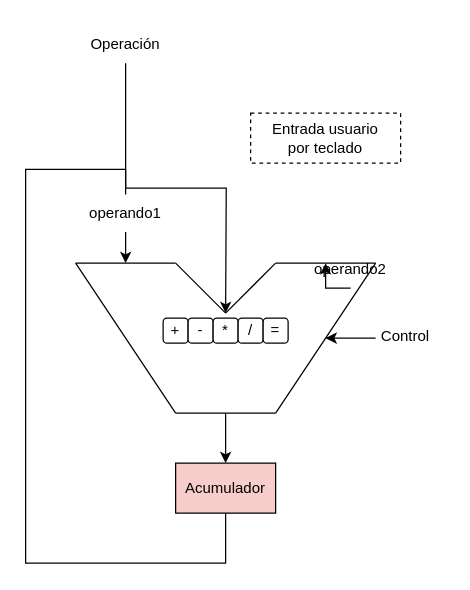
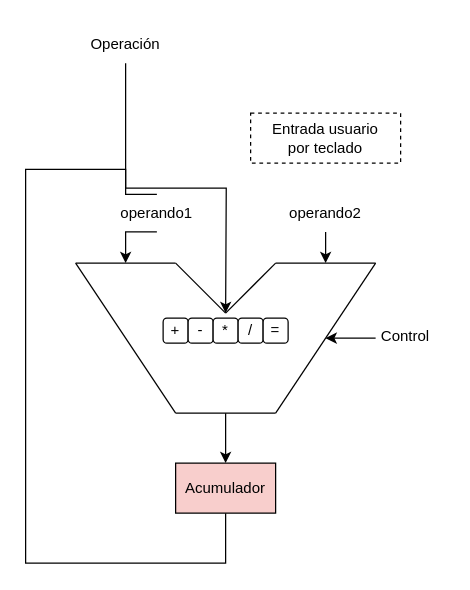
node "operando1": moved (126, 213) -> (157, 213)
node "operando2": moved (351, 269) -> (326, 213)
